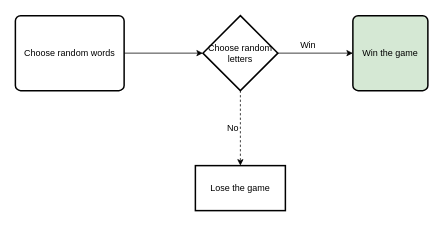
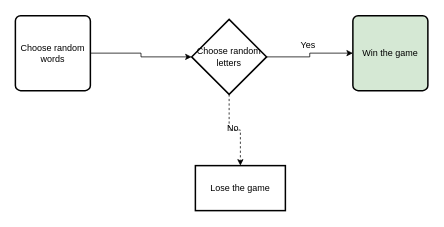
node "Win": label "Win" -> "Yes"
node "Choose random words": size 109x75 -> 75x75
node "Choose random letters": moved (240, 53) -> (229, 57)
